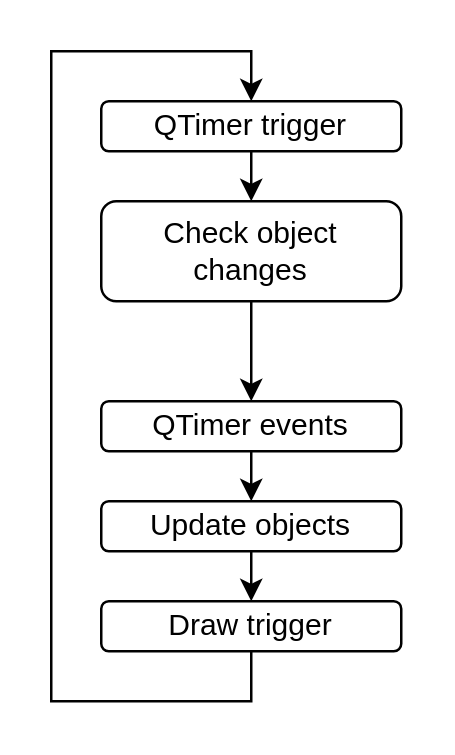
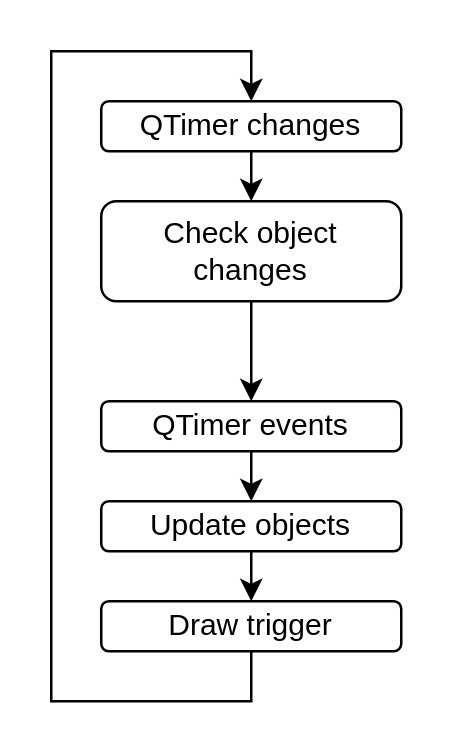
node "QTimer trigger": label "QTimer trigger" -> "QTimer changes"
